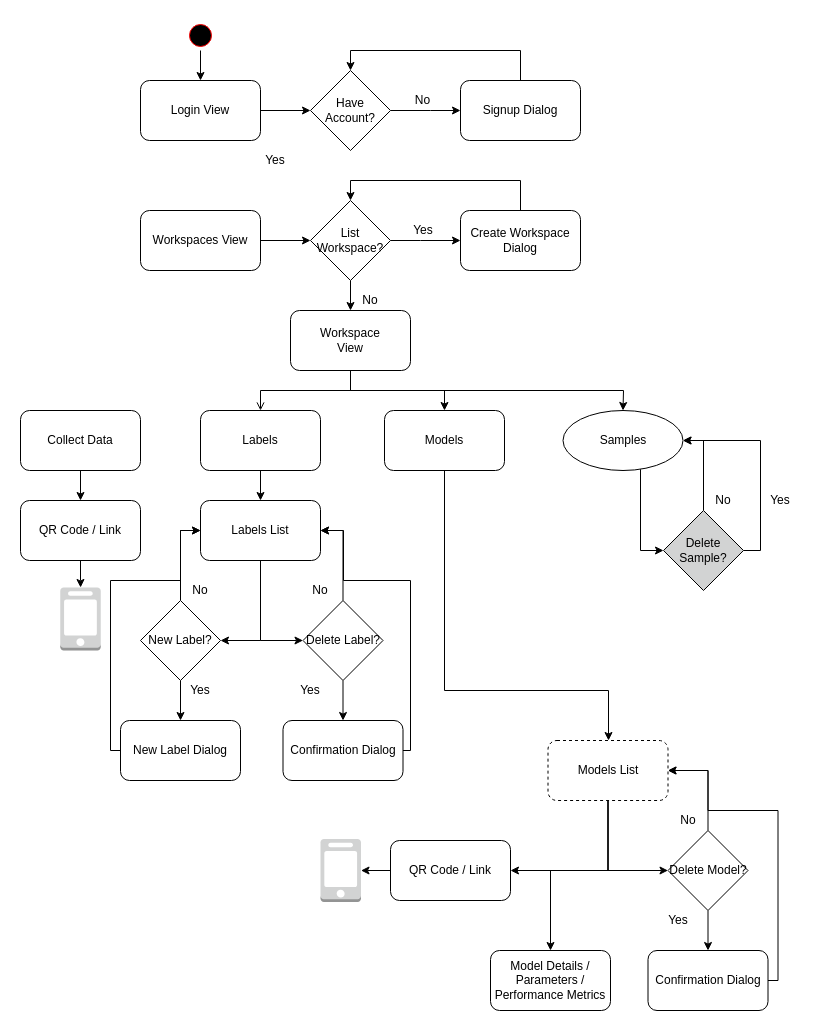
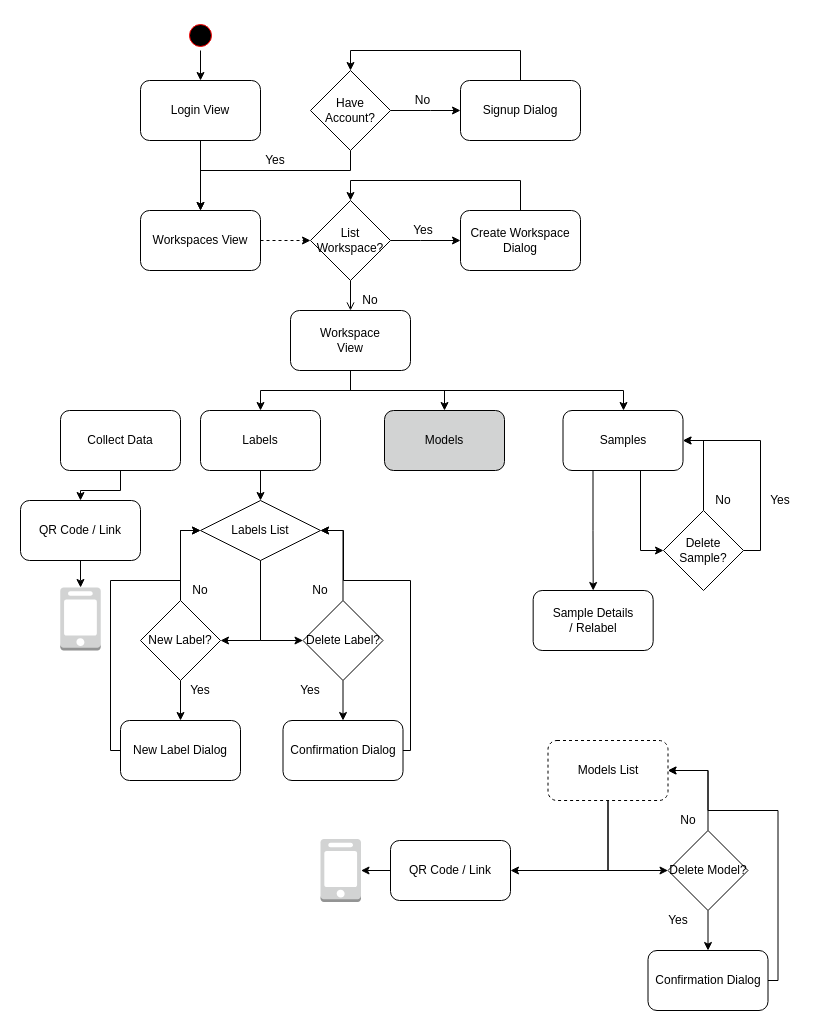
edge "Login View" -> "Have Account?": now "Login View" -> "Workspaces View"
edge "Have Account?" -> "Workspaces View": added
edge "Workspaces View" -> "List Workspace?": style solid -> dashed
edge "List Workspace?" -> "Workspace View": arrowhead classic -> open
edge "Workspace View" -> "Labels": arrowhead open -> classic
node "Collect Data": moved (81, 441) -> (121, 441)
node "Models": fillcolor #ffffff -> #d2d3d3
node "Samples": shape ellipse -> rounded rectangle
edge "Samples" -> "Sample Details / Relabel": added
node "Labels List": shape rounded rectangle -> diamond
node "Delete Sample?": fillcolor #d2d3d3 -> #ffffff
node "Sample Details / Relabel": added
edge "Models" -> "Models List": removed
edge "Models List" -> "Model Details / Parameters / Performance Metrics": removed
node "Model Details / Parameters / Performance Metrics": removed
